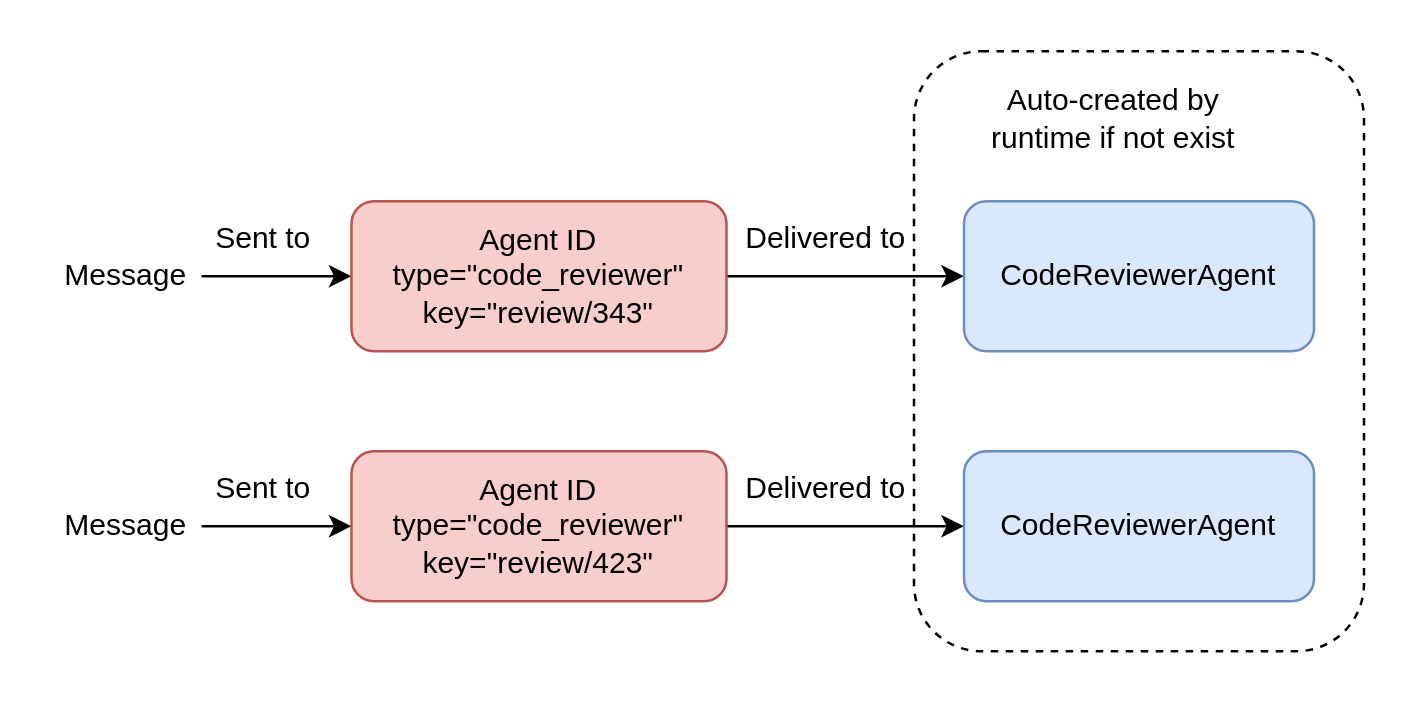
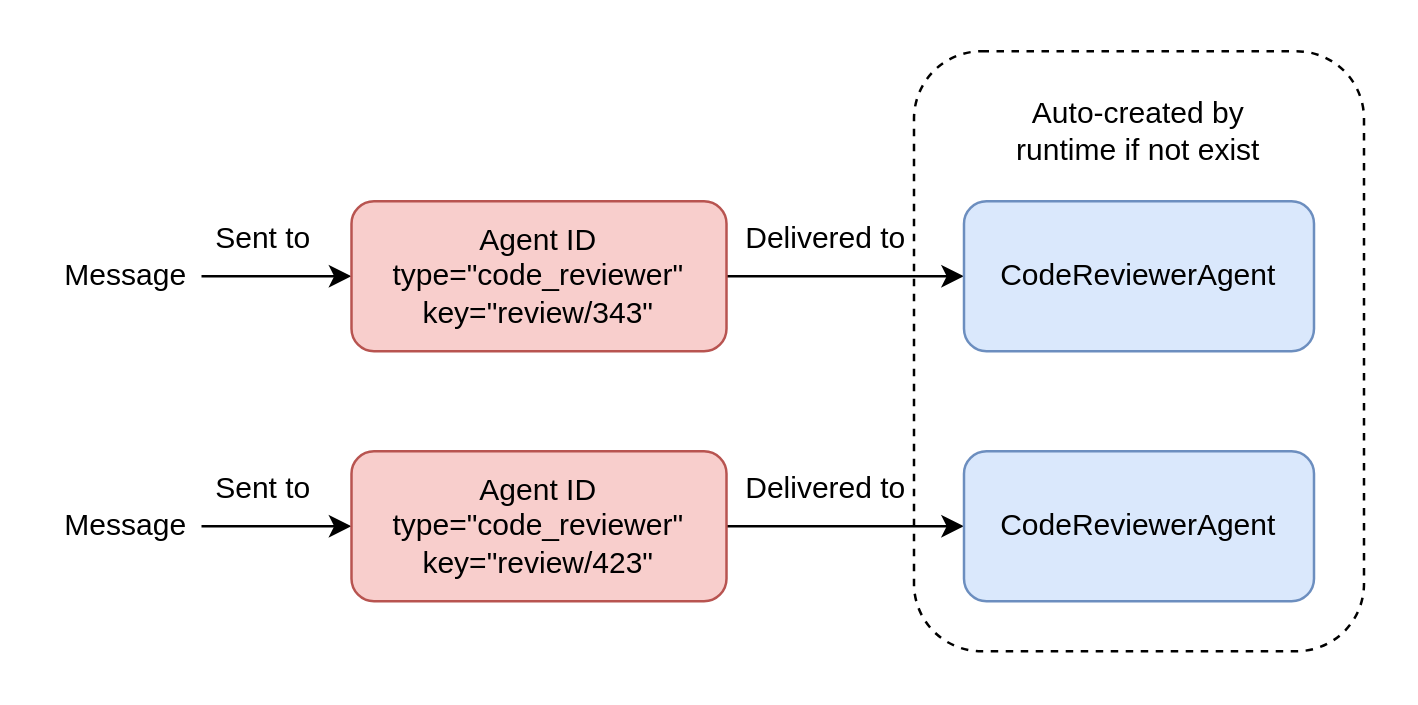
node "Auto-created by runtime if not exist": moved (1114, 119) -> (1139, 131)
